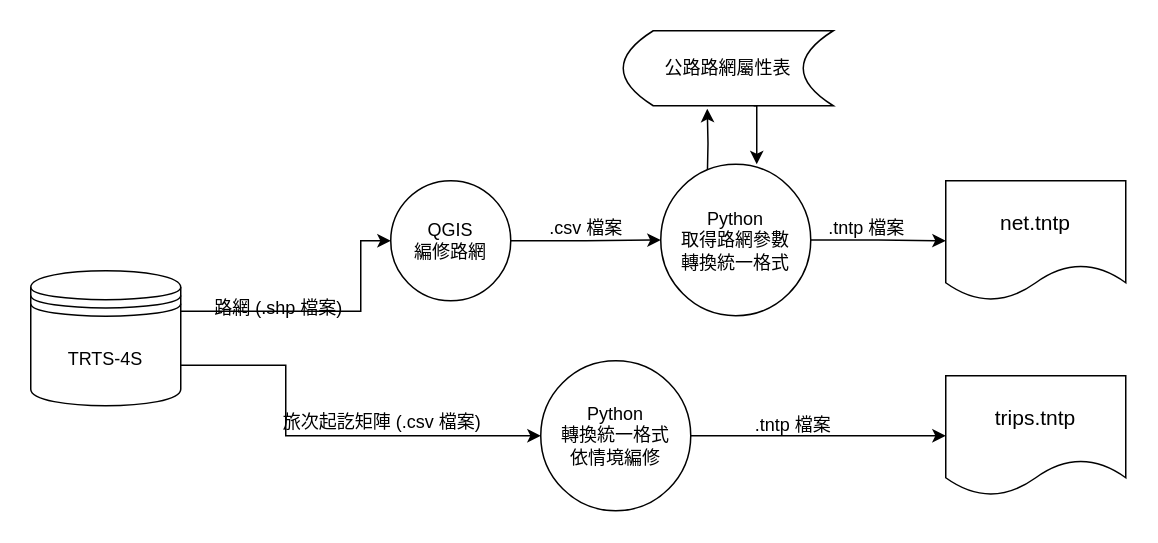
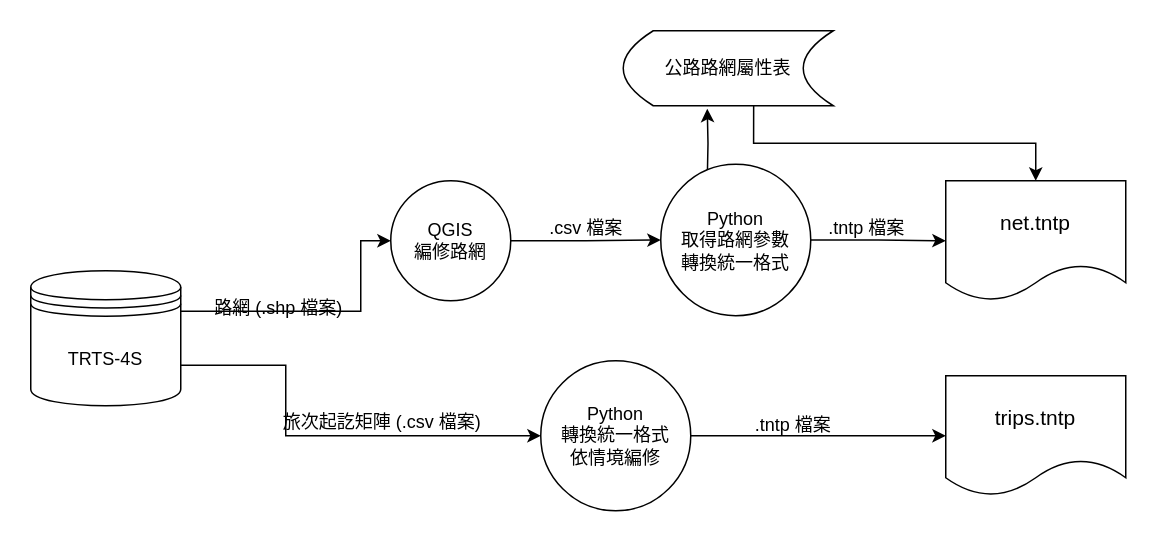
edge "公路路網屬性表" -> "Python 取得路網參數 轉換統一格式": now "公路路網屬性表" -> "net.tntp"
